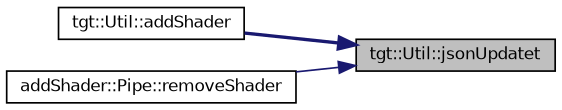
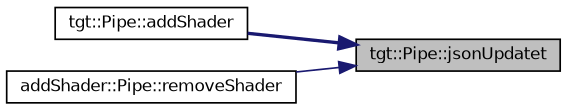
node "tgt::Util::addShader": label "tgt::Util::addShader" -> "tgt::Pipe::addShader"
node "tgt::Util::jsonUpdatet": label "tgt::Util::jsonUpdatet" -> "tgt::Pipe::jsonUpdatet"
